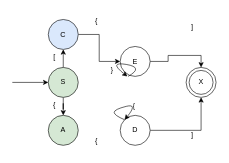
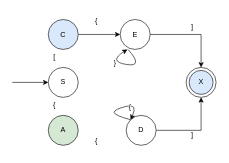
edge "S" -> "С": removed
node "E": moved (135, 62) -> (135, 35)
node "S": fillcolor #d5e8d4 -> #ffffff
node "X": fillcolor #ffffff -> #dae8fc
edge "S" -> "A": removed
node "D": moved (135, 131) -> (141, 131)
